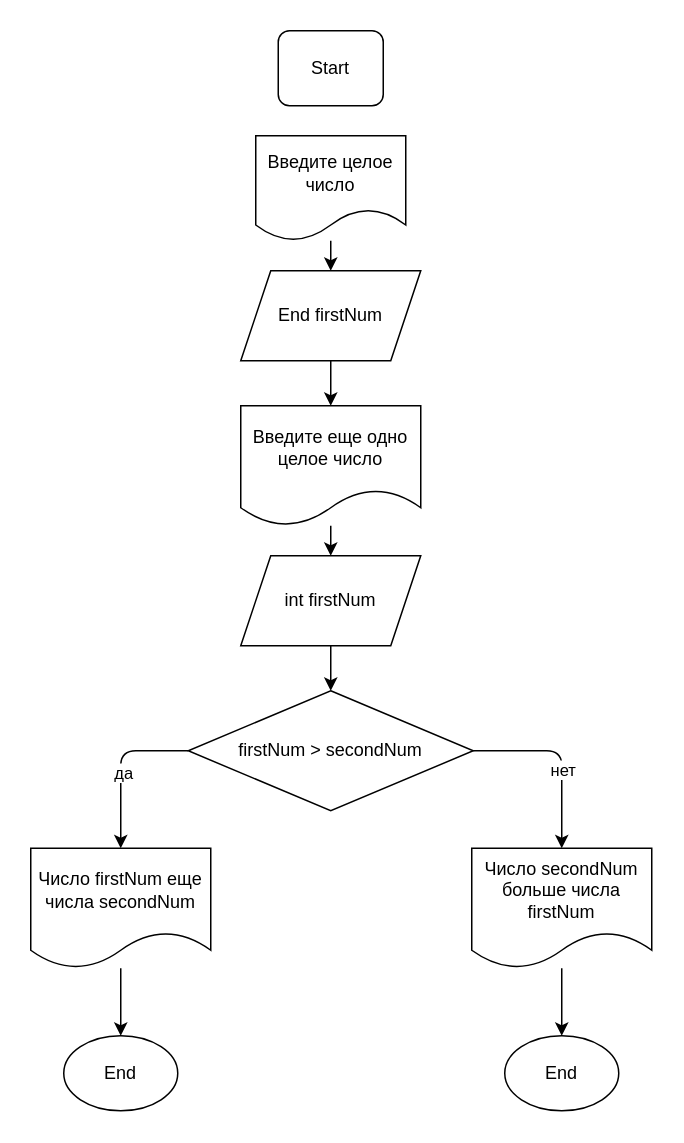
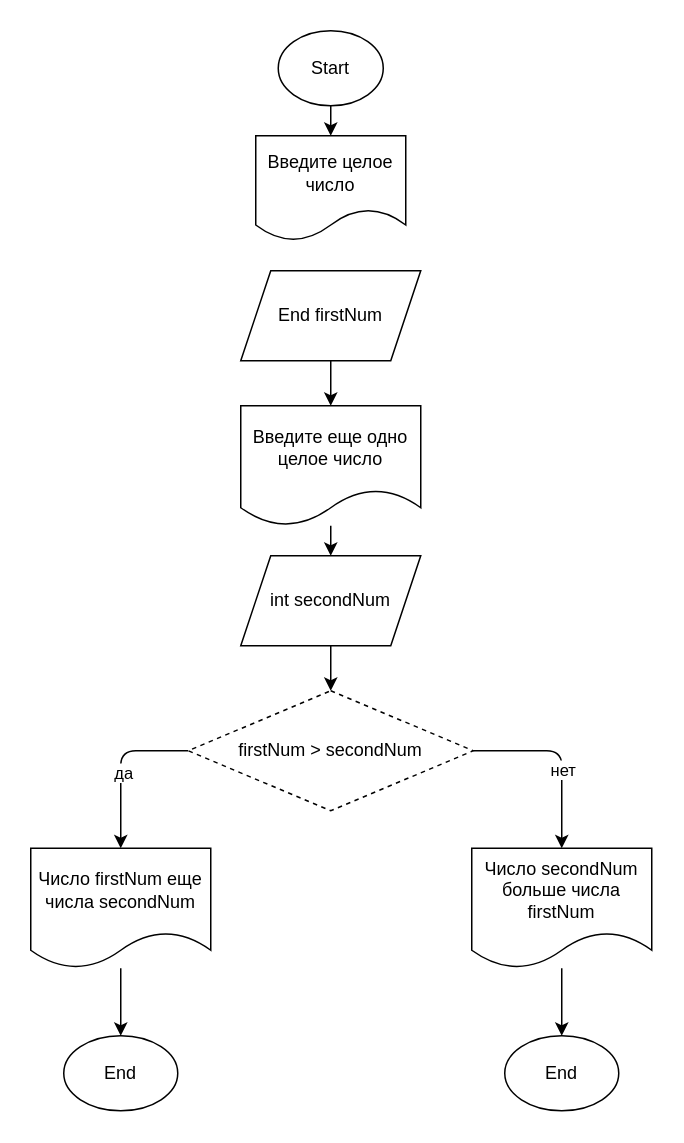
node "Start": shape rounded rectangle -> ellipse
edge "Start" -> "Введите целое число": added
edge "Введите целое число" -> "End firstNum": removed
node "int firstNum": label "int firstNum" -> "int secondNum"
node "firstNum > secondNum": style solid -> dashed
